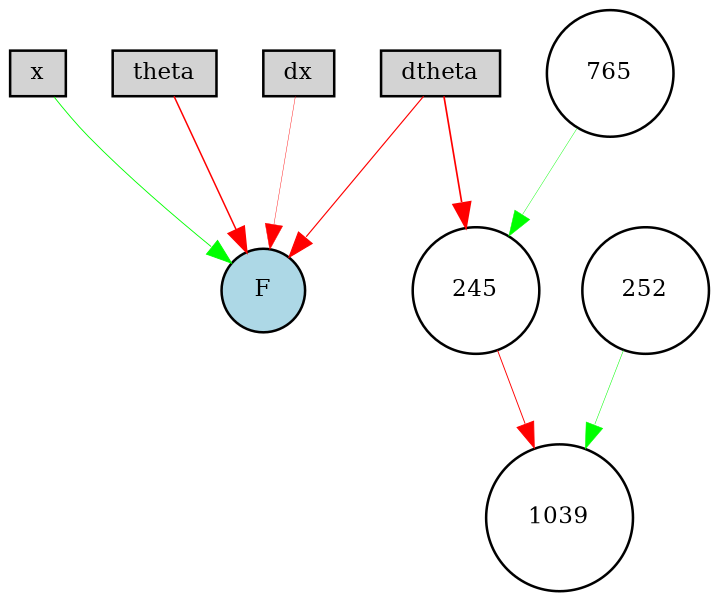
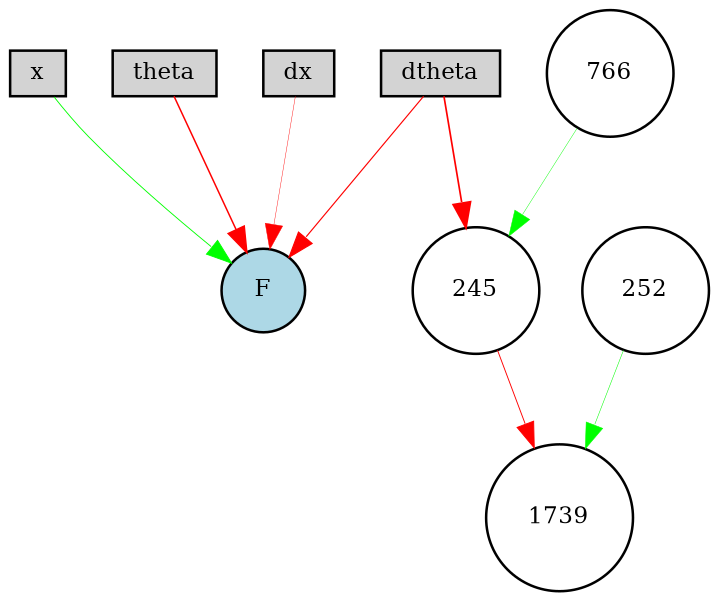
node "765": label "765" -> "766"
node "1039": label "1039" -> "1739"
